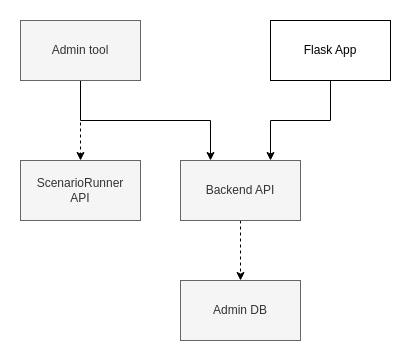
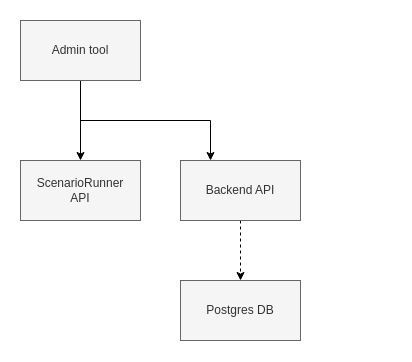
node "Flask App": removed
edge "Flask App" -> "Backend API": removed
edge "Admin tool" -> "ScenarioRunner API": style dashed -> solid
node "Admin DB": label "Admin DB" -> "Postgres DB"
